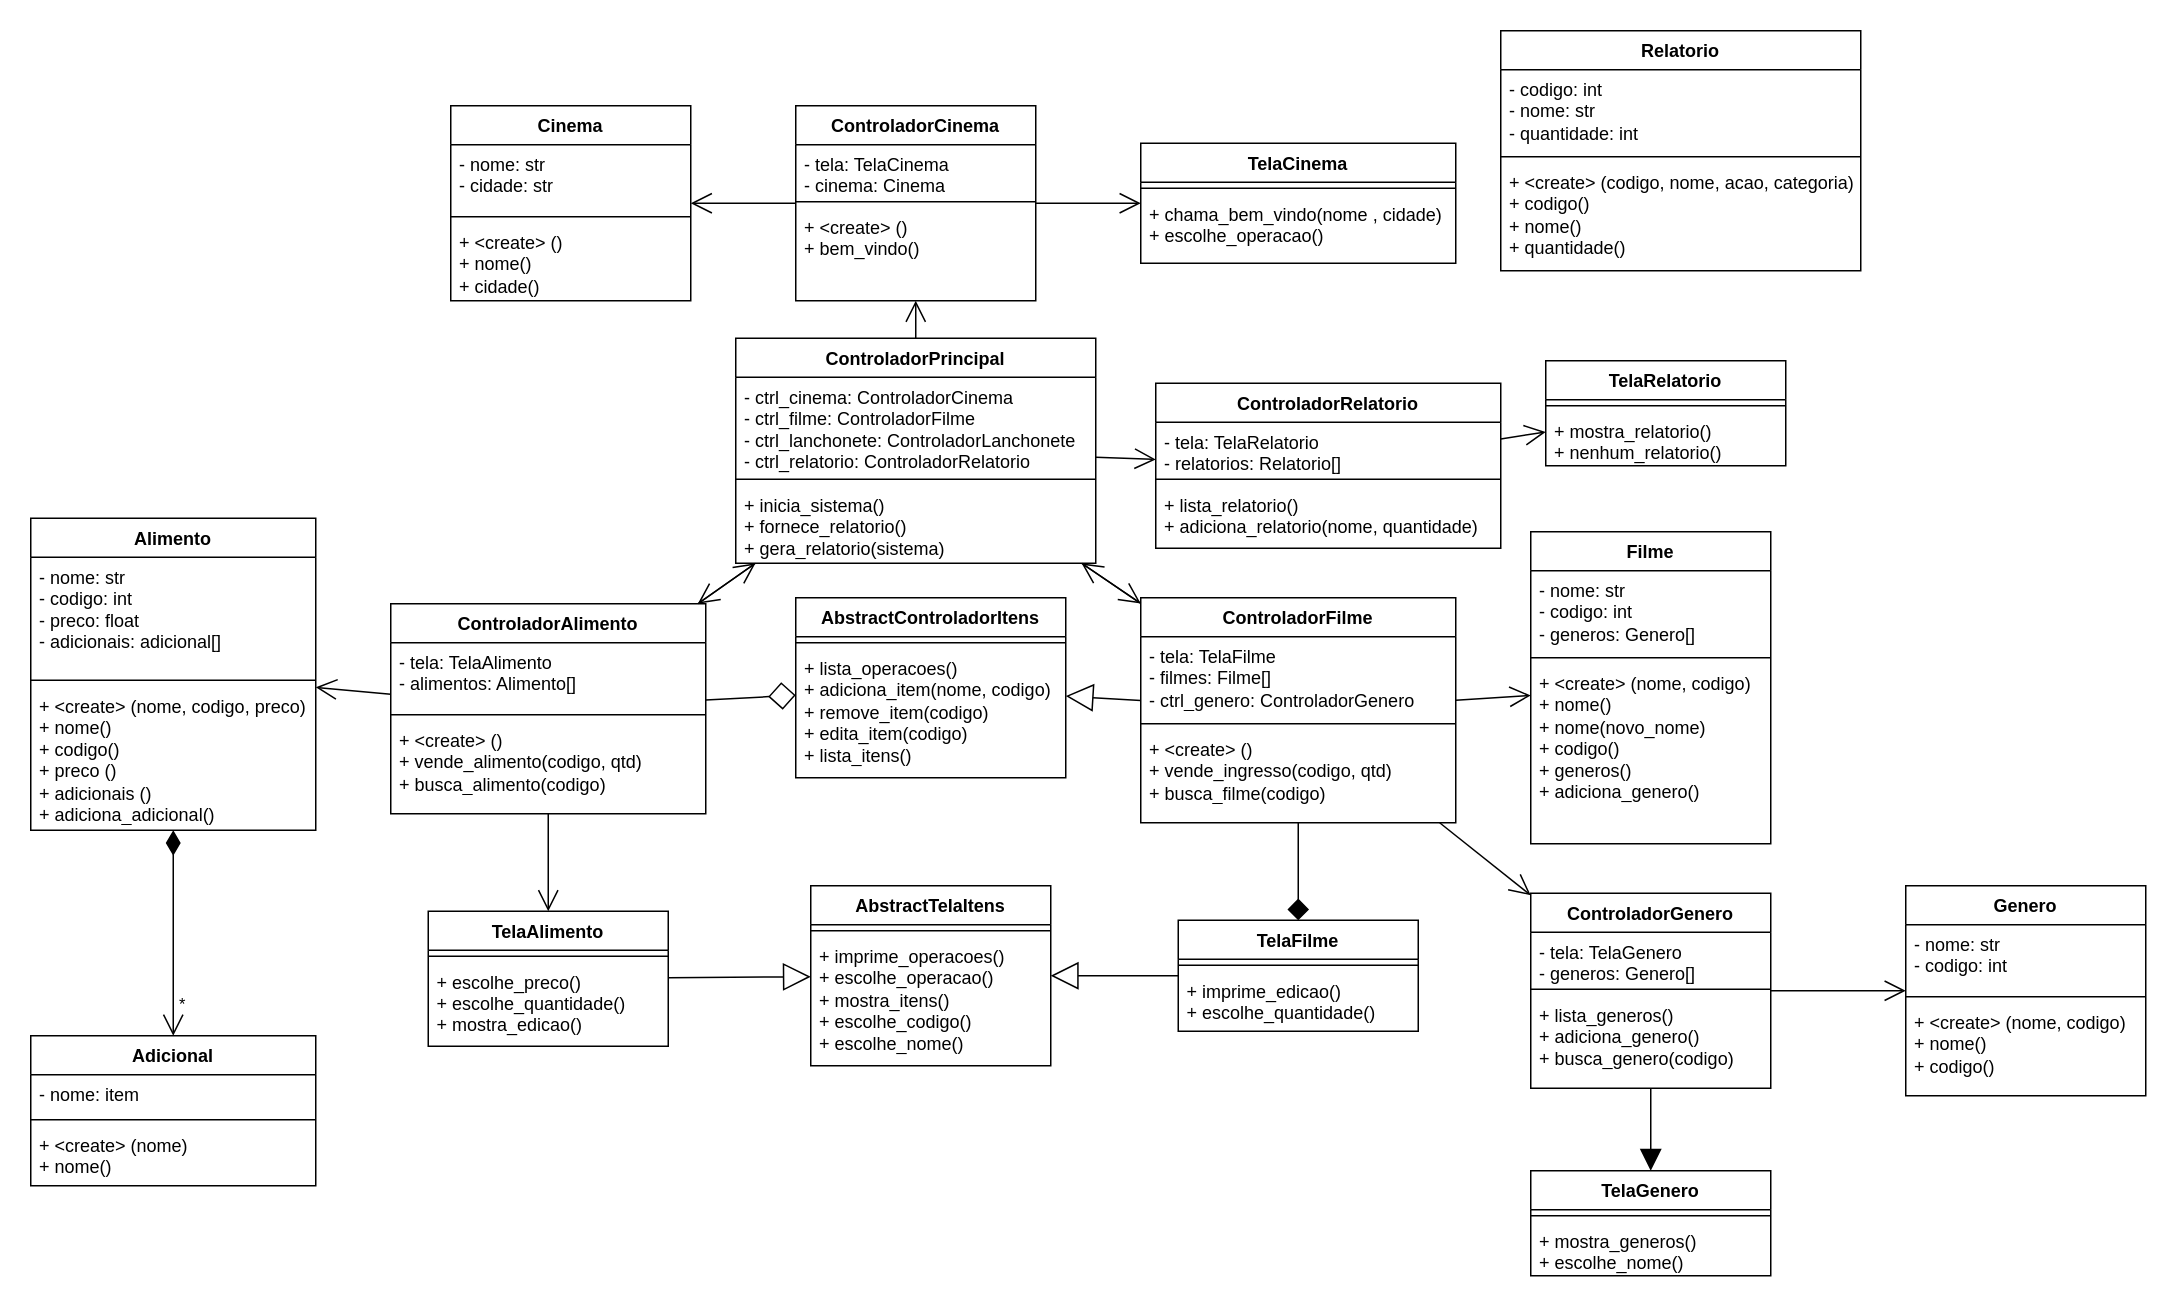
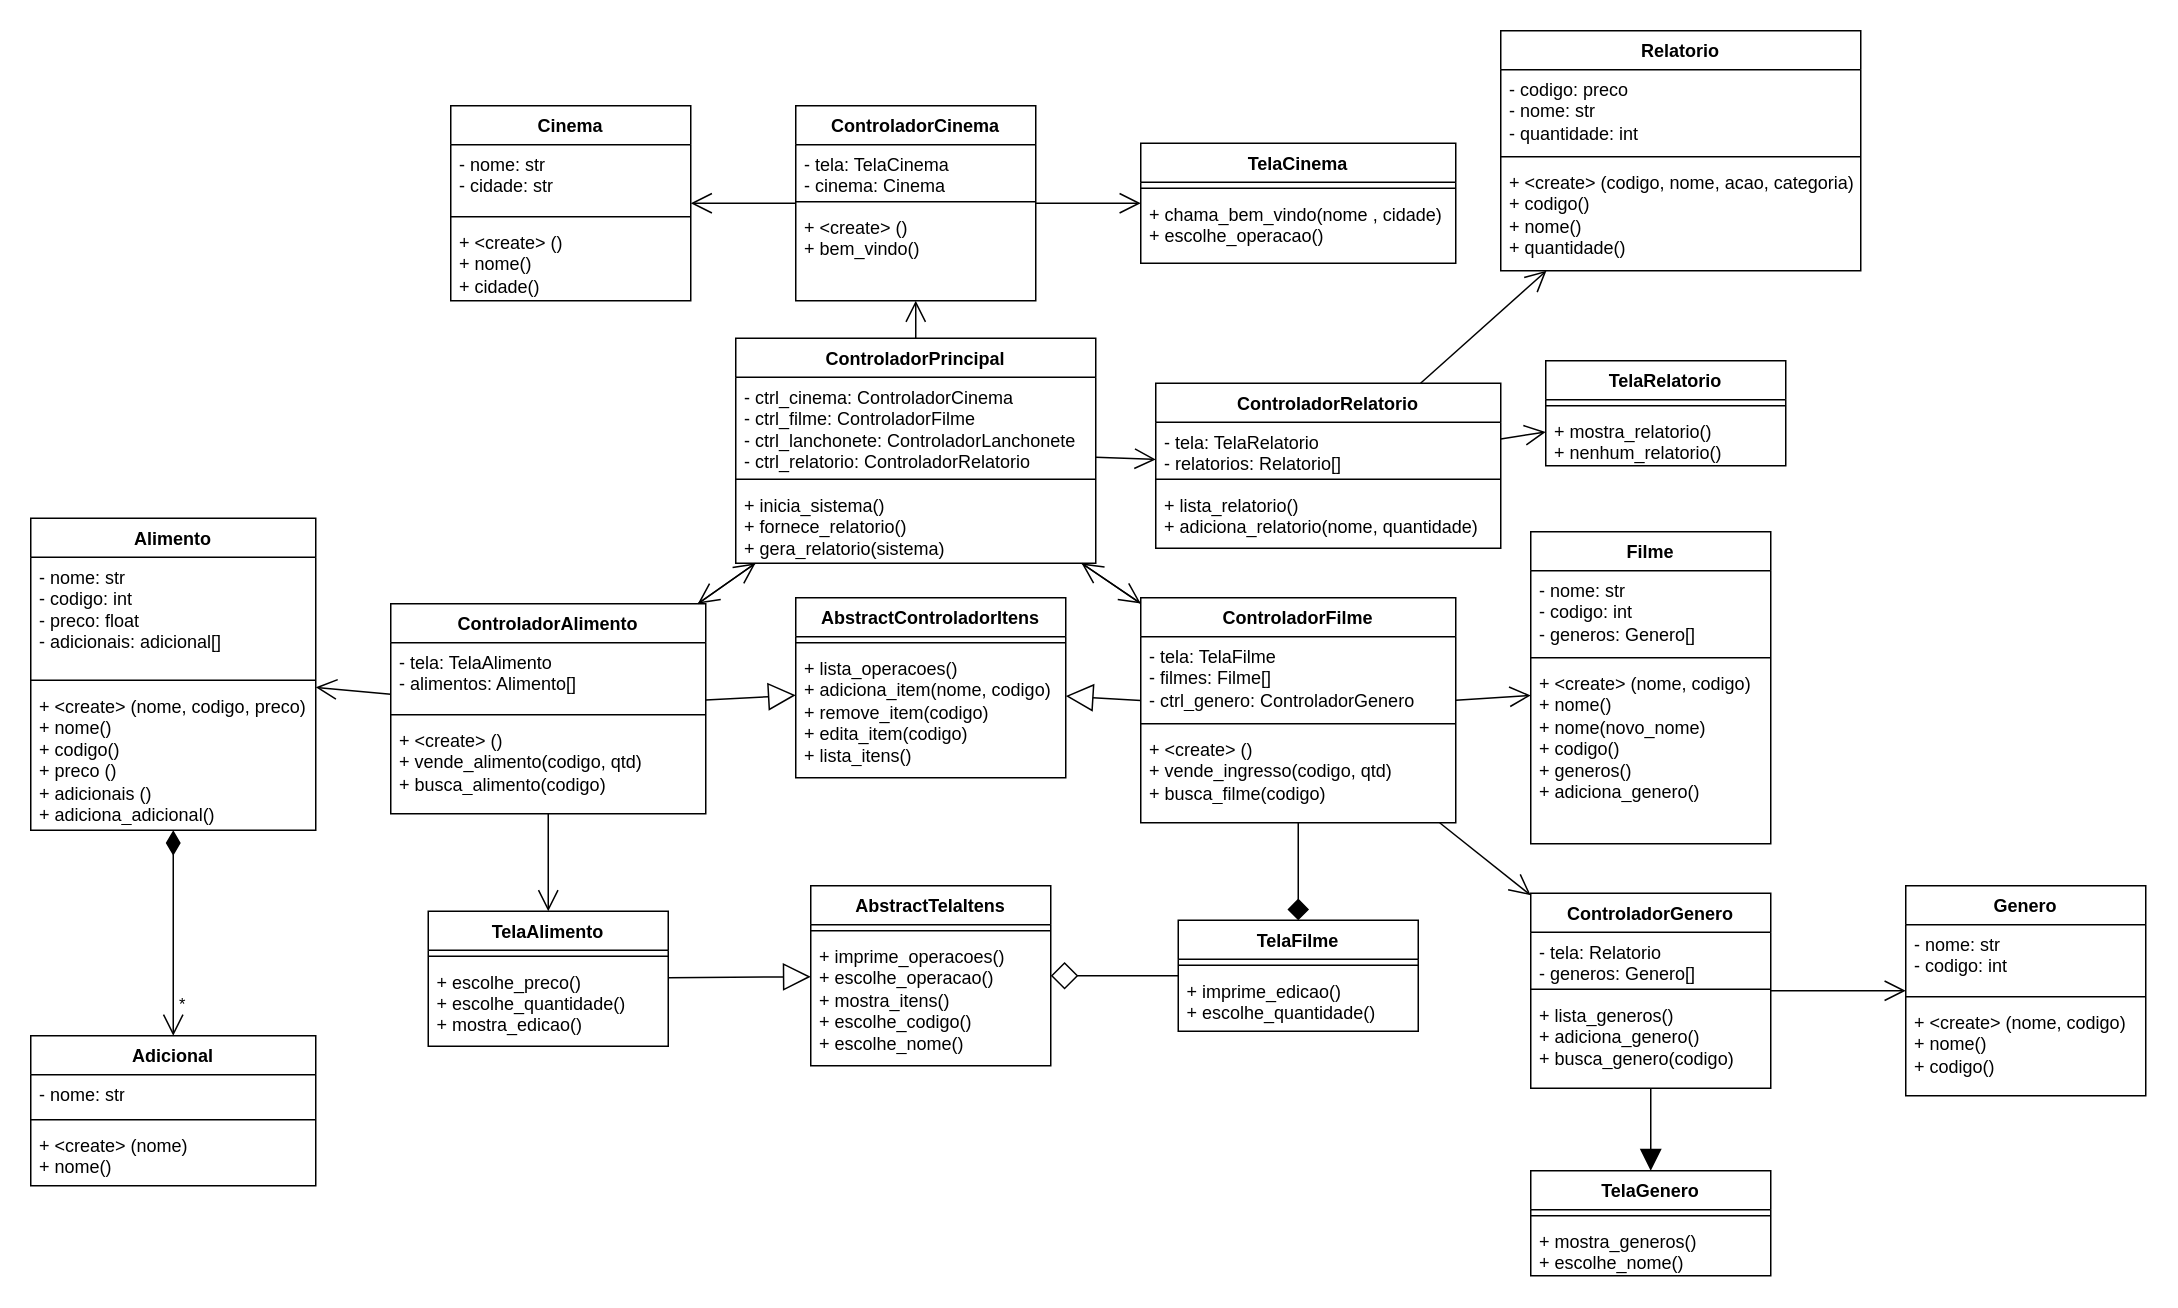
node "- codigo: int - nome: str - quantidade: int": label "- codigo: int - nome: str - quantidade: int" -> "- codigo: preco - nome: str - quantidade: int"
edge "ControladorRelatorio" -> "Relatorio": added
edge "ControladorAlimento" -> "AbstractControladorItens": arrowhead diamond -> block
node "- tela: TelaGenero - generos: Genero[]": label "- tela: TelaGenero - generos: Genero[]" -> "- tela: Relatorio - generos: Genero[]"
edge "TelaFilme" -> "AbstractTelaItens": arrowhead block -> diamond
node "- nome: item": label "- nome: item" -> "- nome: str"
